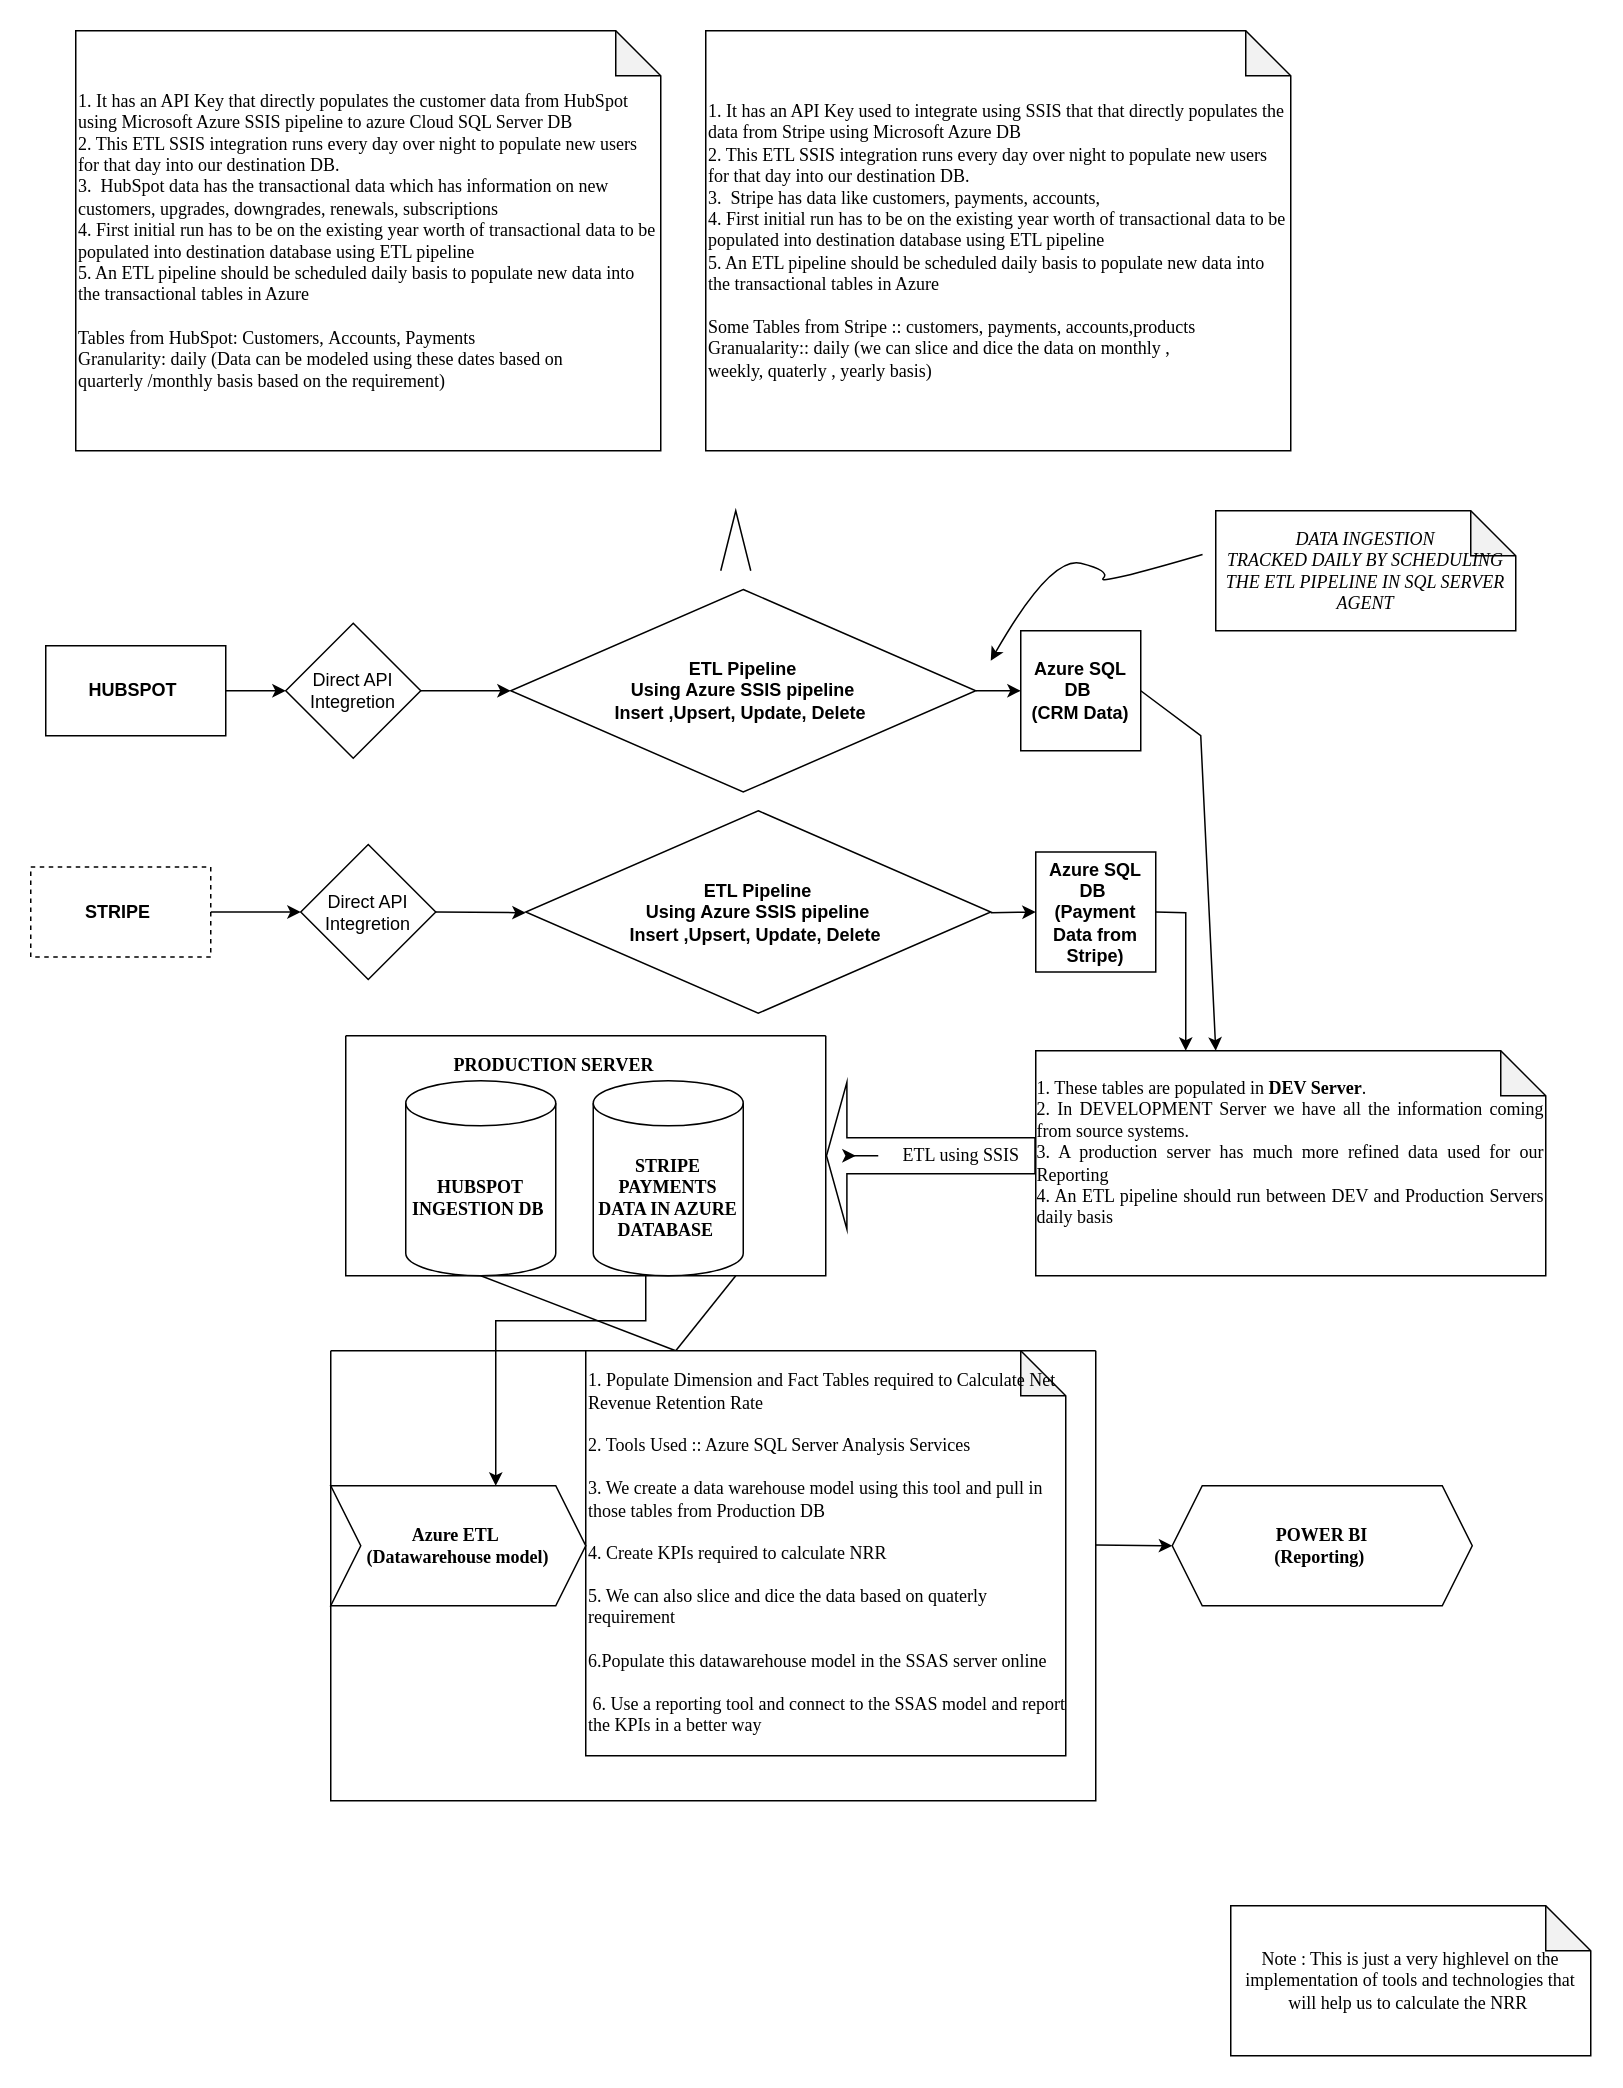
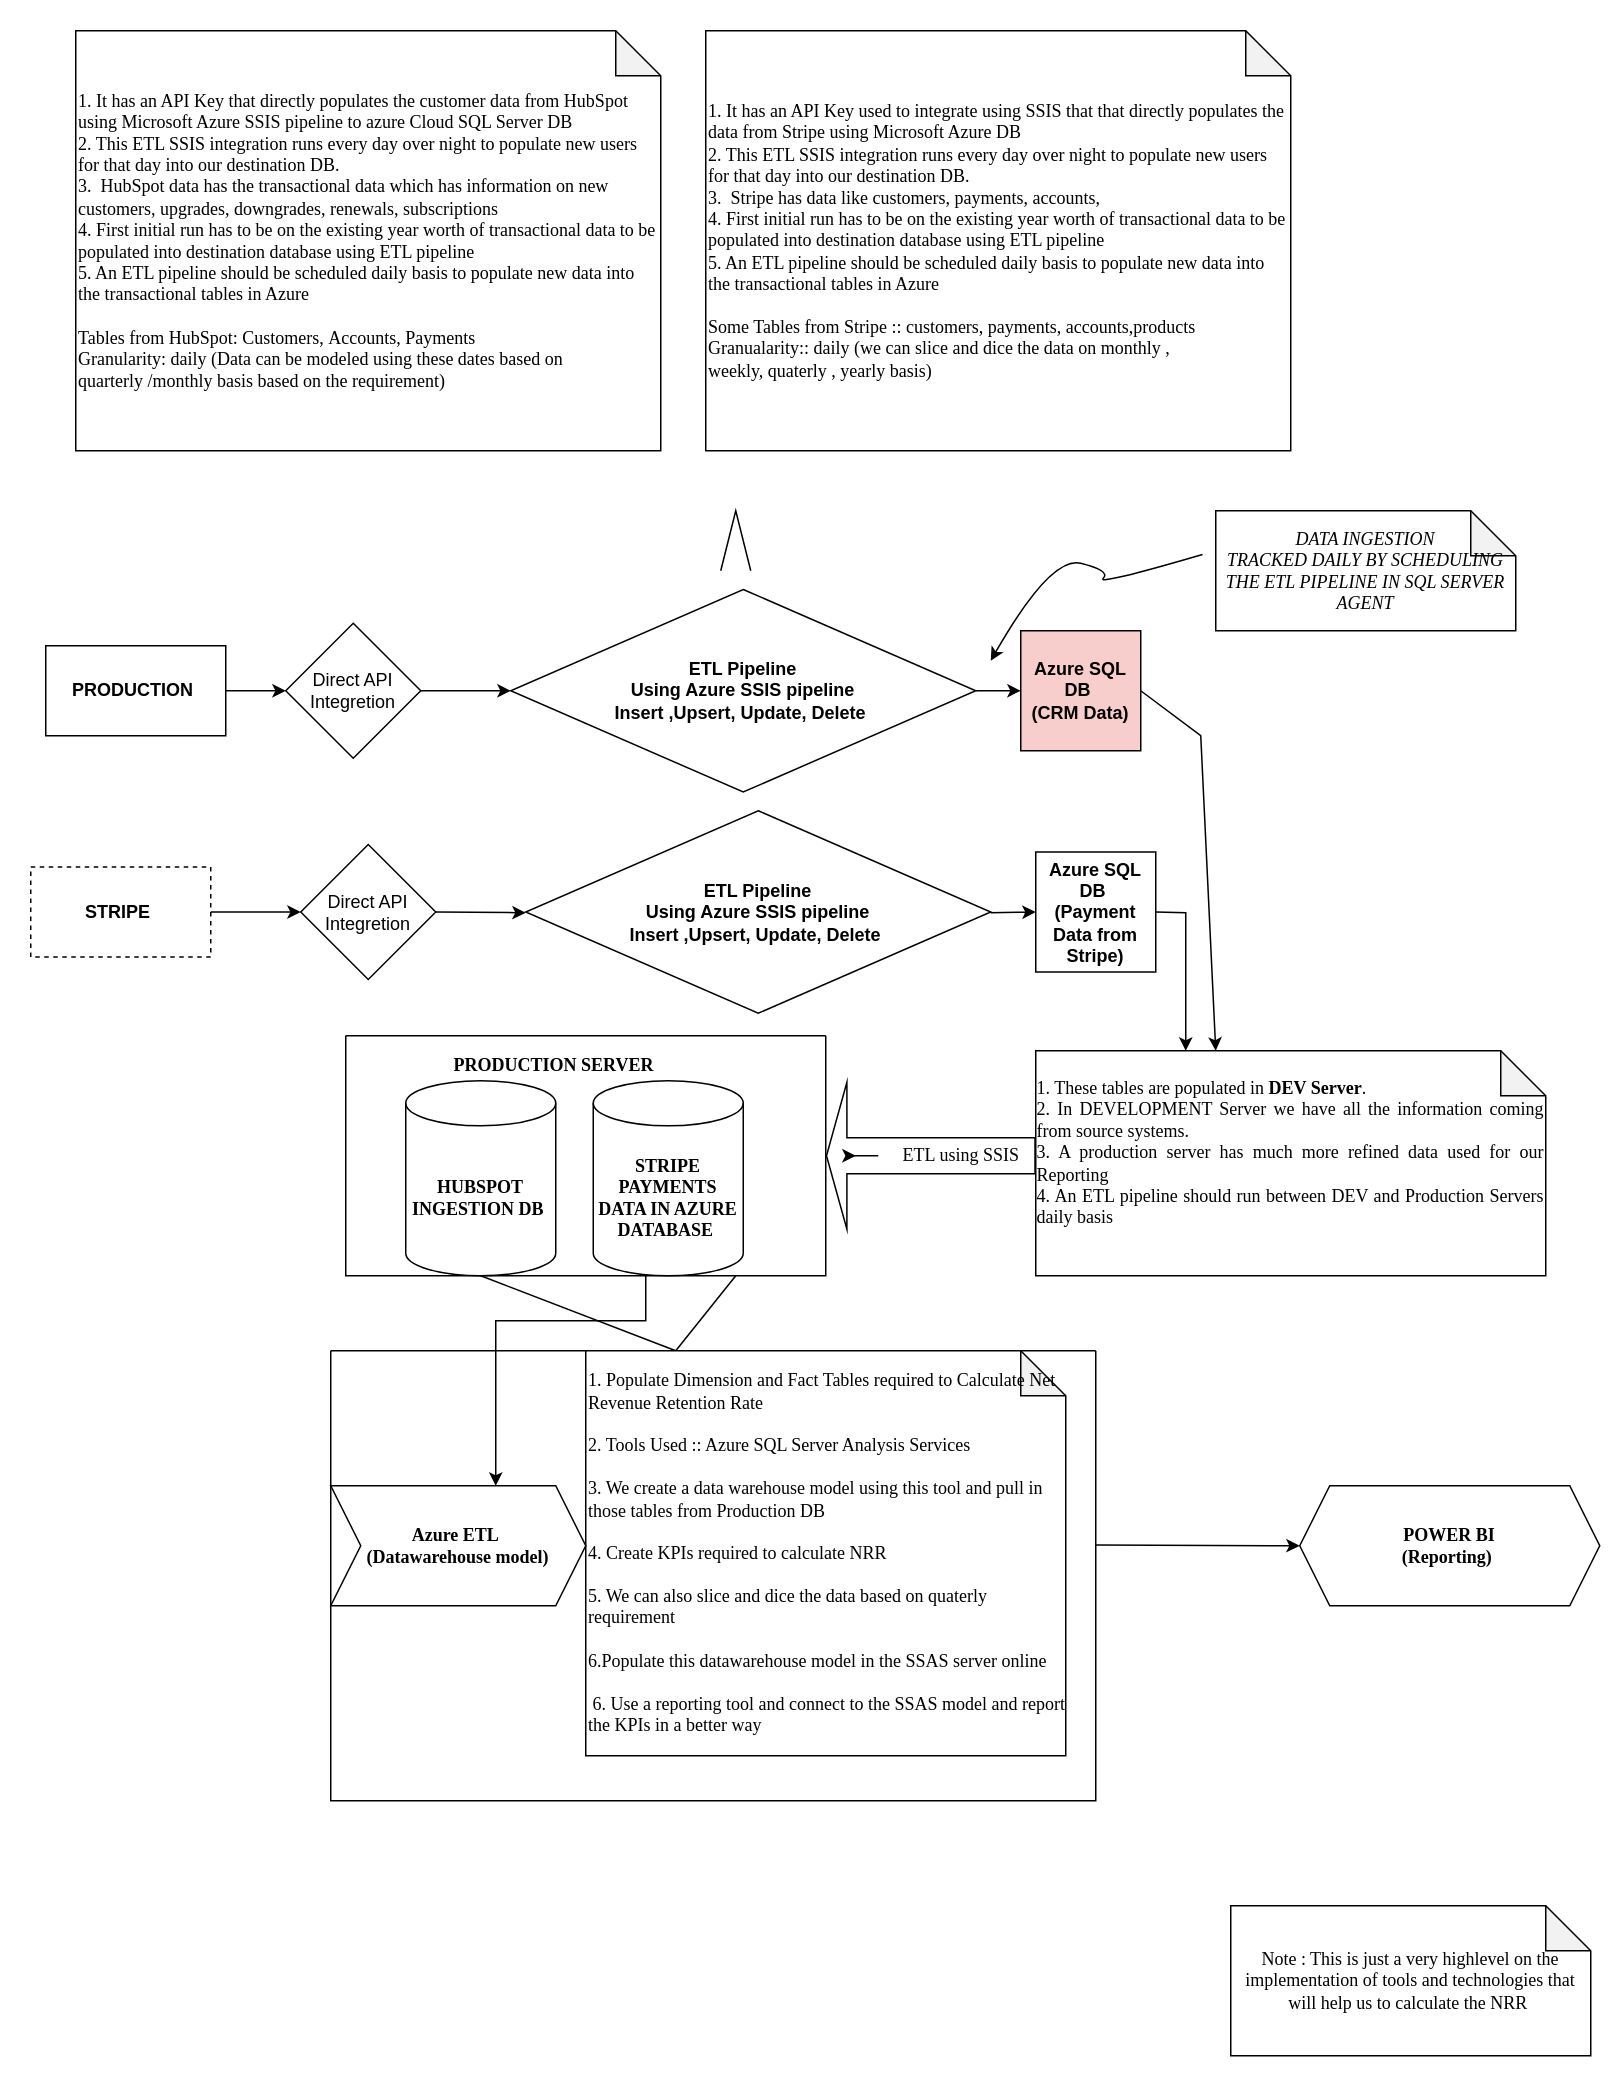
node "HUBSPOT": label "HUBSPOT" -> "PRODUCTION"
node "Azure SQL DB (CRM Data)": fillcolor #ffffff -> #f8cecc
node "POWER BI (Reporting)": moved (1322, 1546) -> (1450, 1546)
